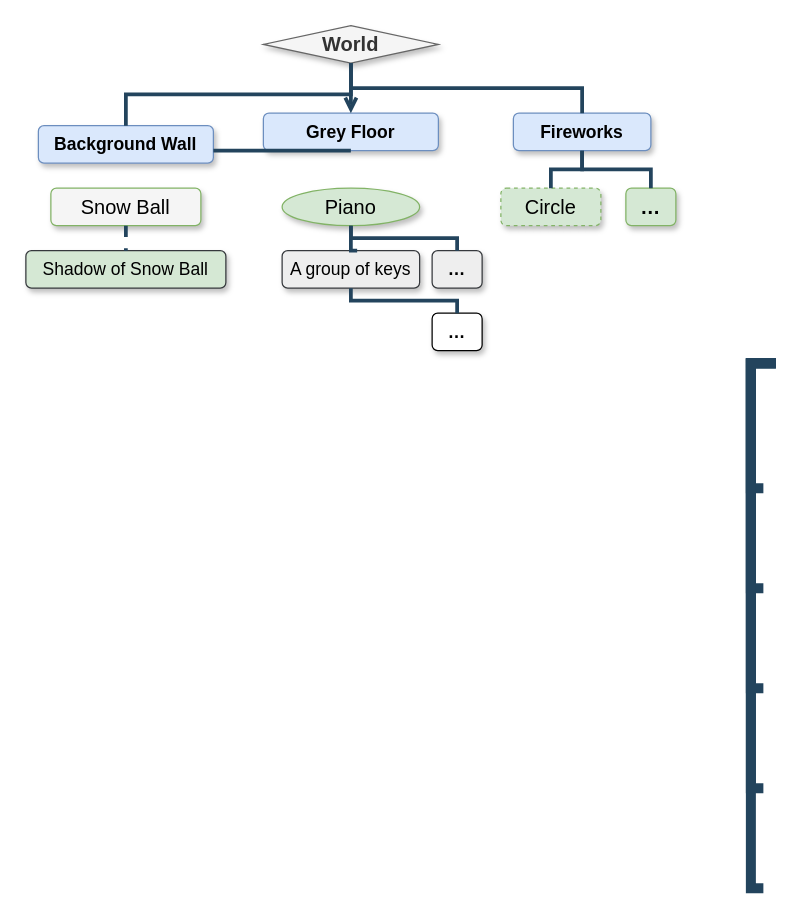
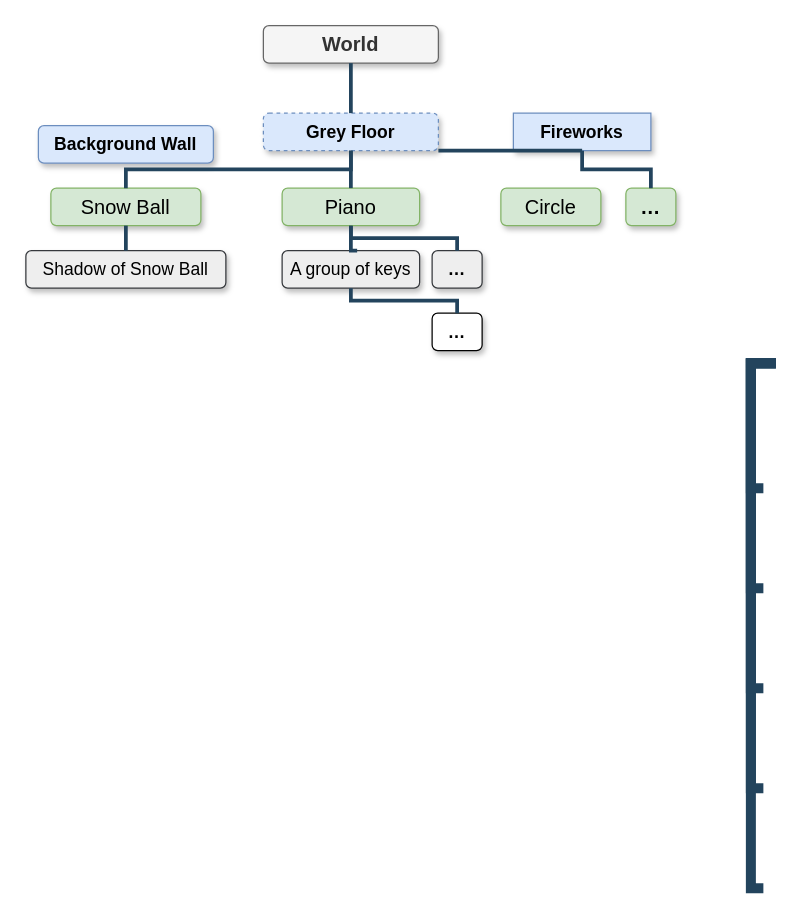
node "World": shape diamond -> rounded rectangle
edge "World" -- "Fireworks": removed
edge "World" -- "Background Wall": removed
edge "World" -> "Grey Floor": arrowhead open -> none
node "Grey Floor": style solid -> dashed
node "Fireworks": shape rounded rectangle -> rectangle
edge "Grey Floor" -- "Background Wall": now "Grey Floor" -- "Snow Ball"
edge "Fireworks" -- "Circle": now "Fireworks" -- "Grey Floor"
edge "Grey Floor" -- "Piano": added
node "Snow Ball": fillcolor #f5f5f5 -> #d5e8d4
node "Piano": shape ellipse -> rounded rectangle
node "Circle": style dashed -> solid
edge "Snow Ball" -- "Shadow of Snow Ball": style dashed -> solid
node "Shadow of Snow Ball": fillcolor #d5e8d4 -> #eeeeee
